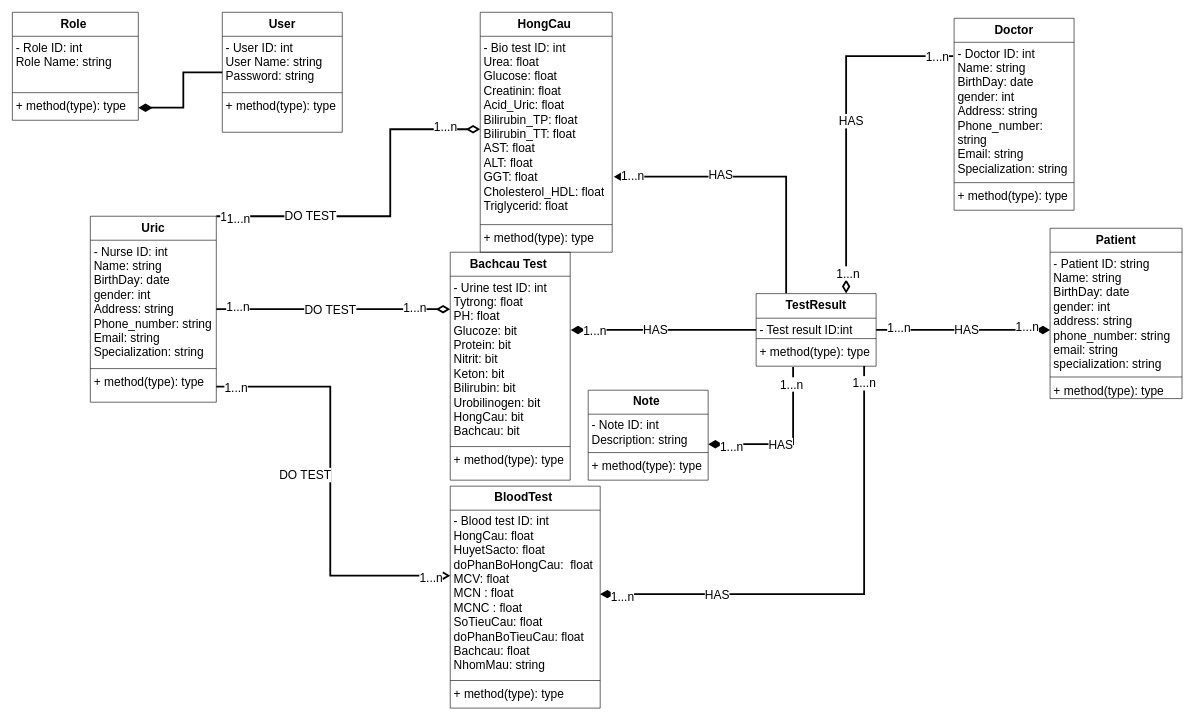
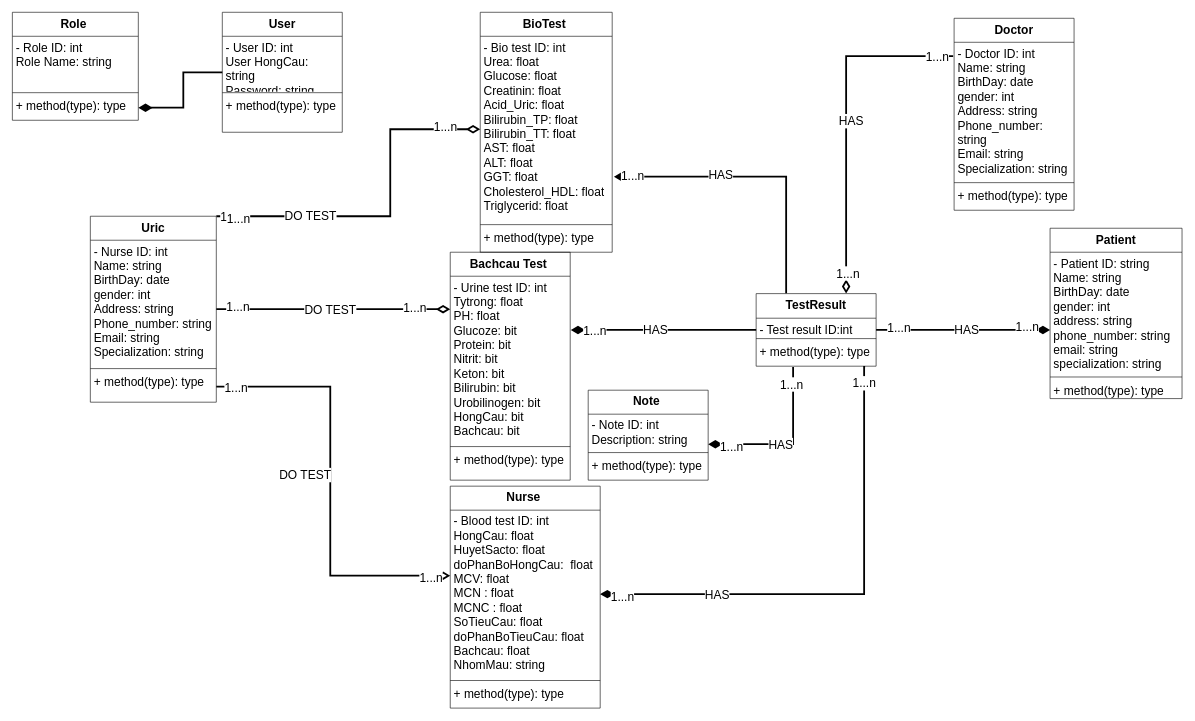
node "HongCau": label "HongCau" -> "BioTest"
node "- User ID: intUser Name: stringPassword: string": label "- User ID: intUser Name: stringPassword: string" -> "- User ID: intUser HongCau: stringPassword: string"
node "BloodTest": label "BloodTest" -> "Nurse"
